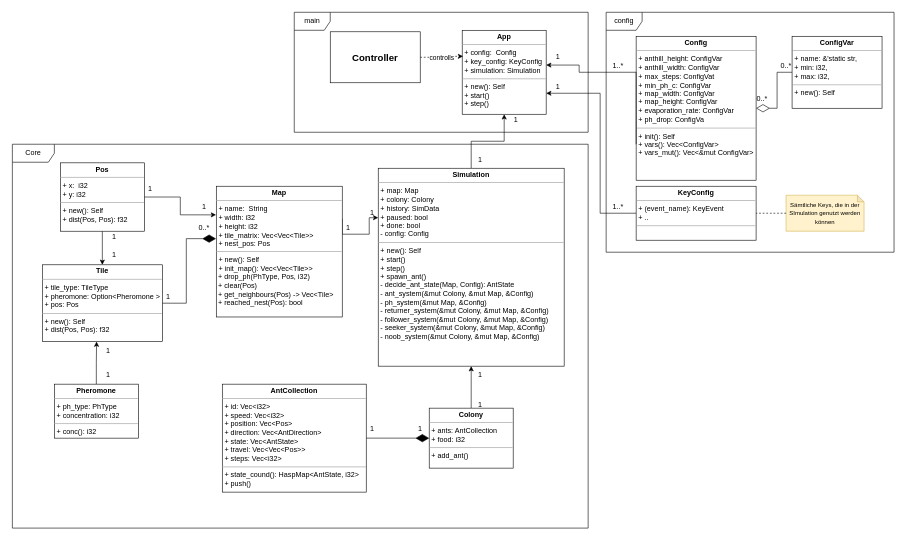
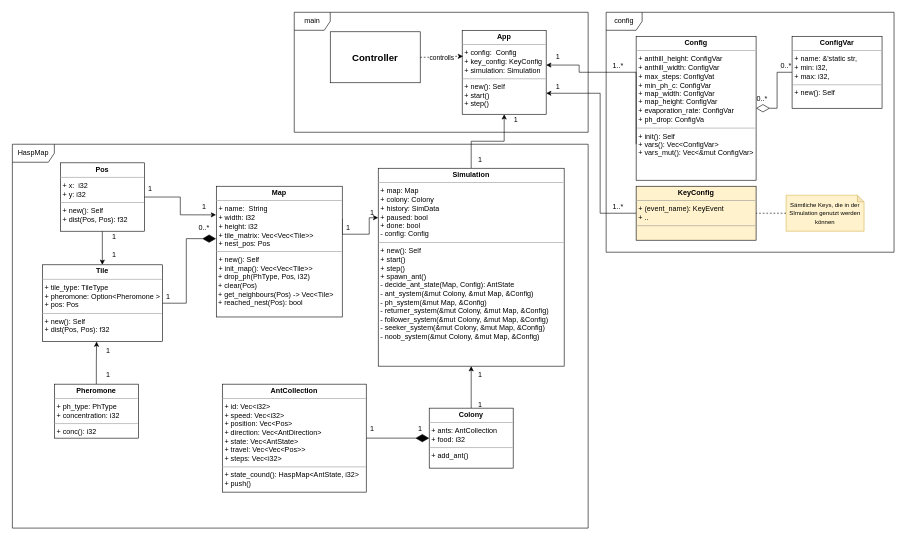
node "Core": label "Core" -> "HaspMap"
node "KeyConfig + (event_name): KeyEvent + ..": fillcolor #ffffff -> #fff2cc
